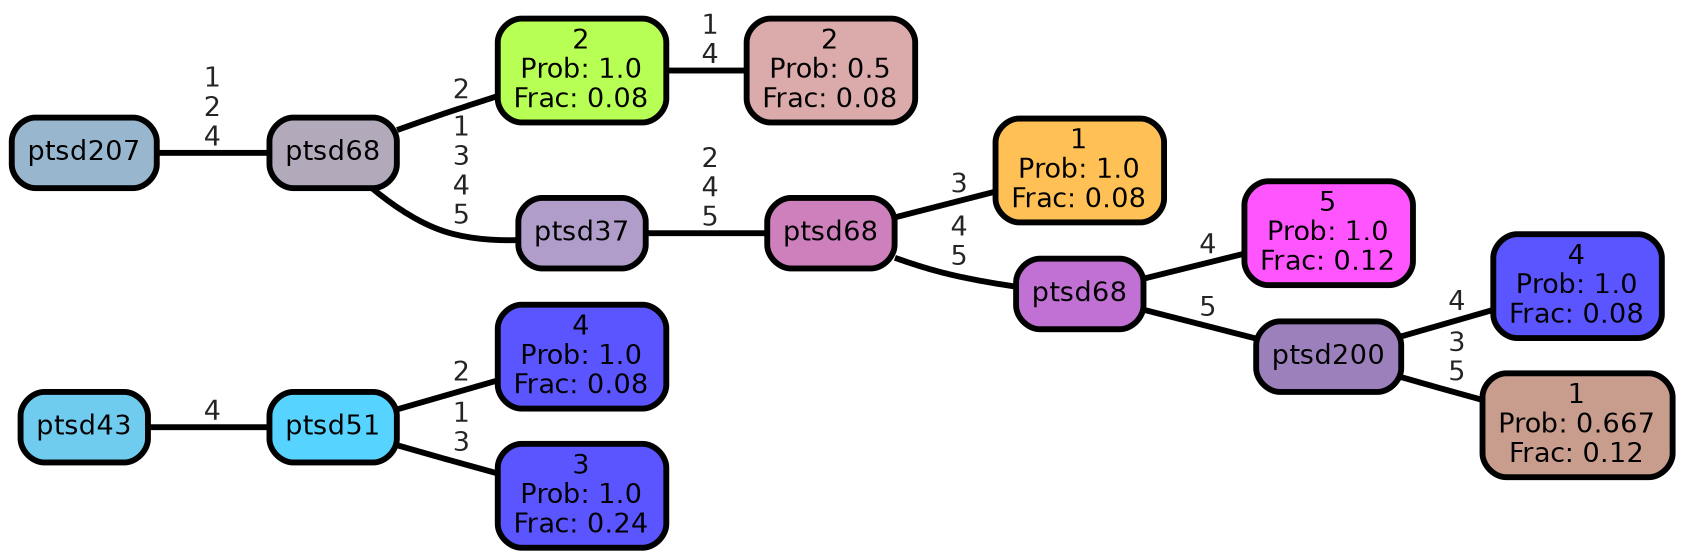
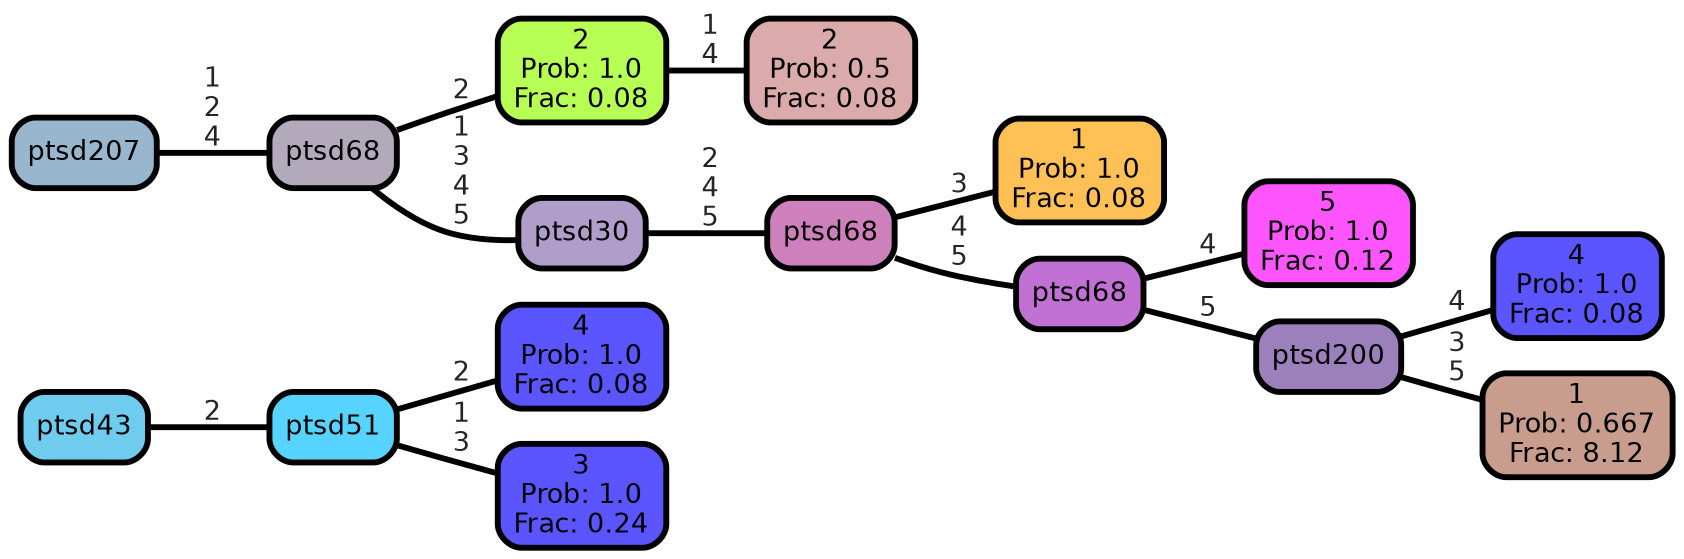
node "ptsd37": label "ptsd37" -> "ptsd30"
edge "ptsd43" -- "ptsd51": label " 4" -> " 2"
node "1 Prob: 0.667 Frac: 0.12": label "1 Prob: 0.667 Frac: 0.12" -> "1 Prob: 0.667 Frac: 8.12"
